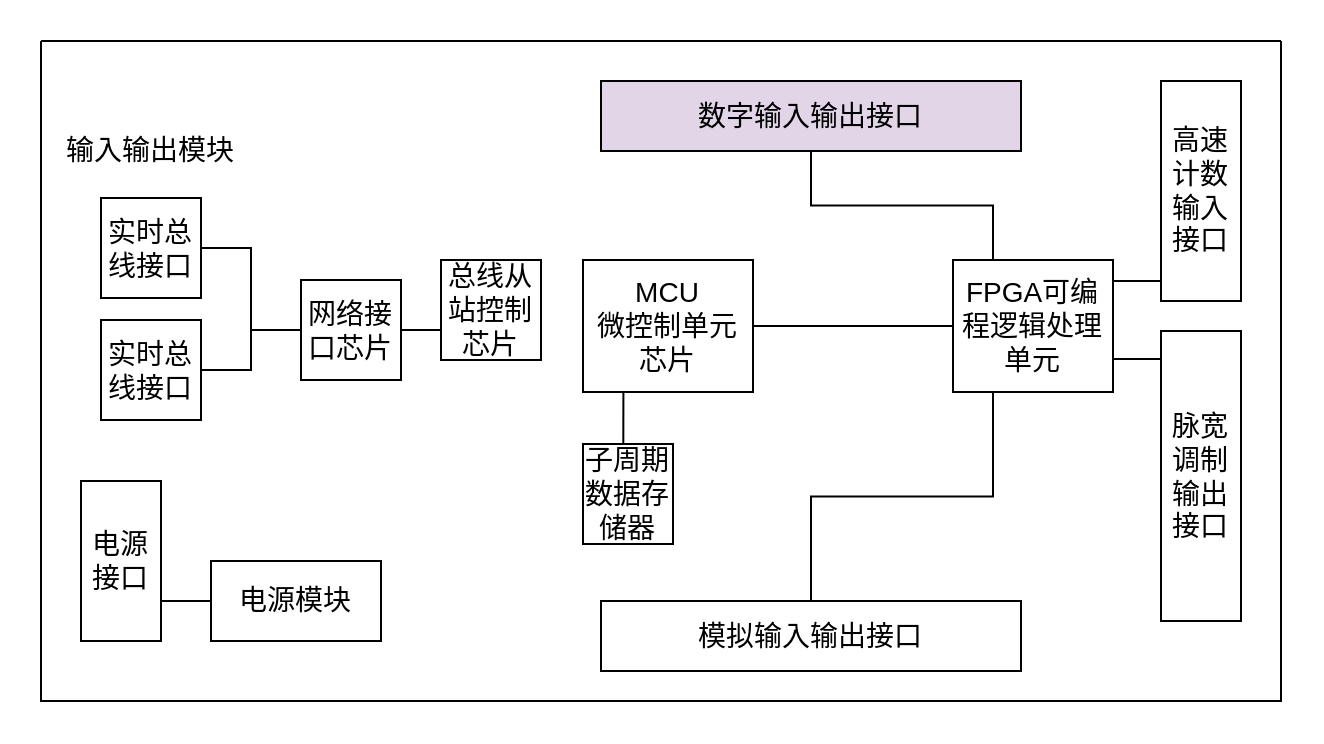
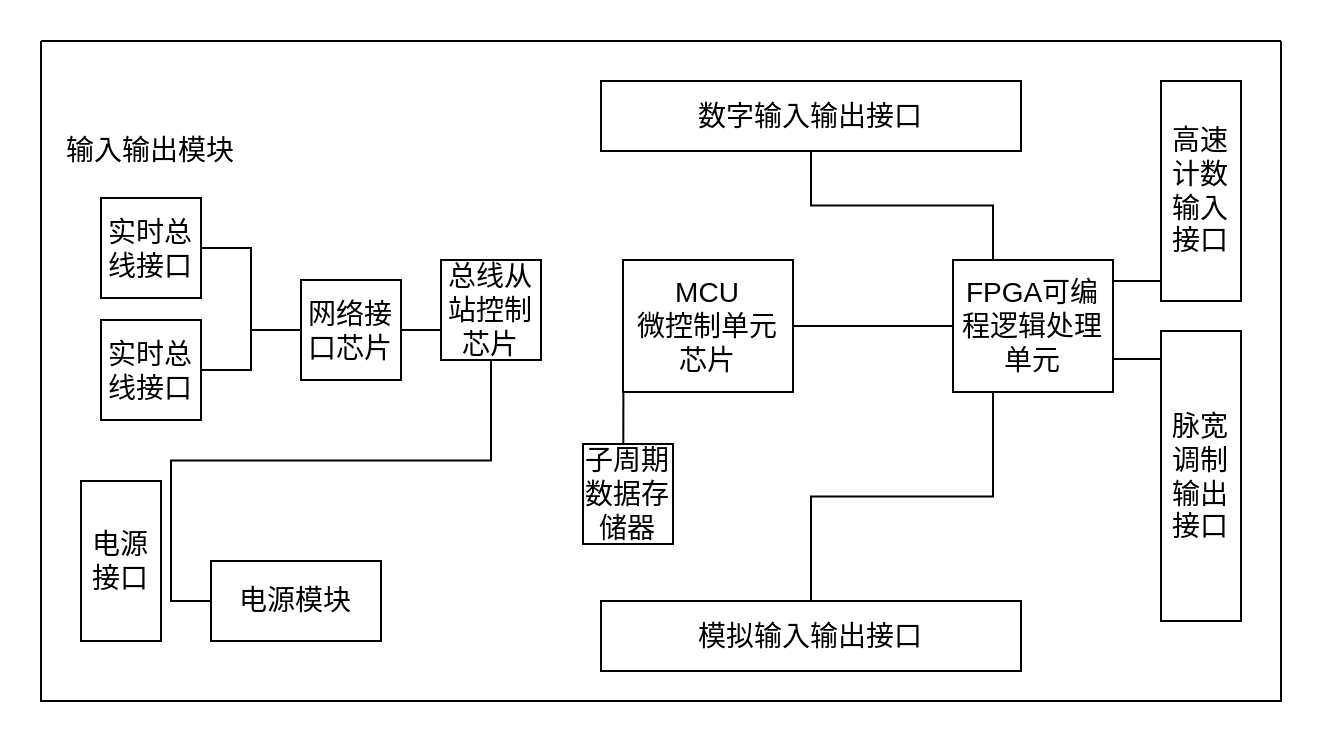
node "数字输入输出接口": fillcolor #e1d5e7 -> #ffffff
node "MCU 微控制单元芯片": moved (668, 326) -> (708, 326)
edge "电源接口" -- "电源模块": now "总线从站控制芯片" -- "电源模块"
